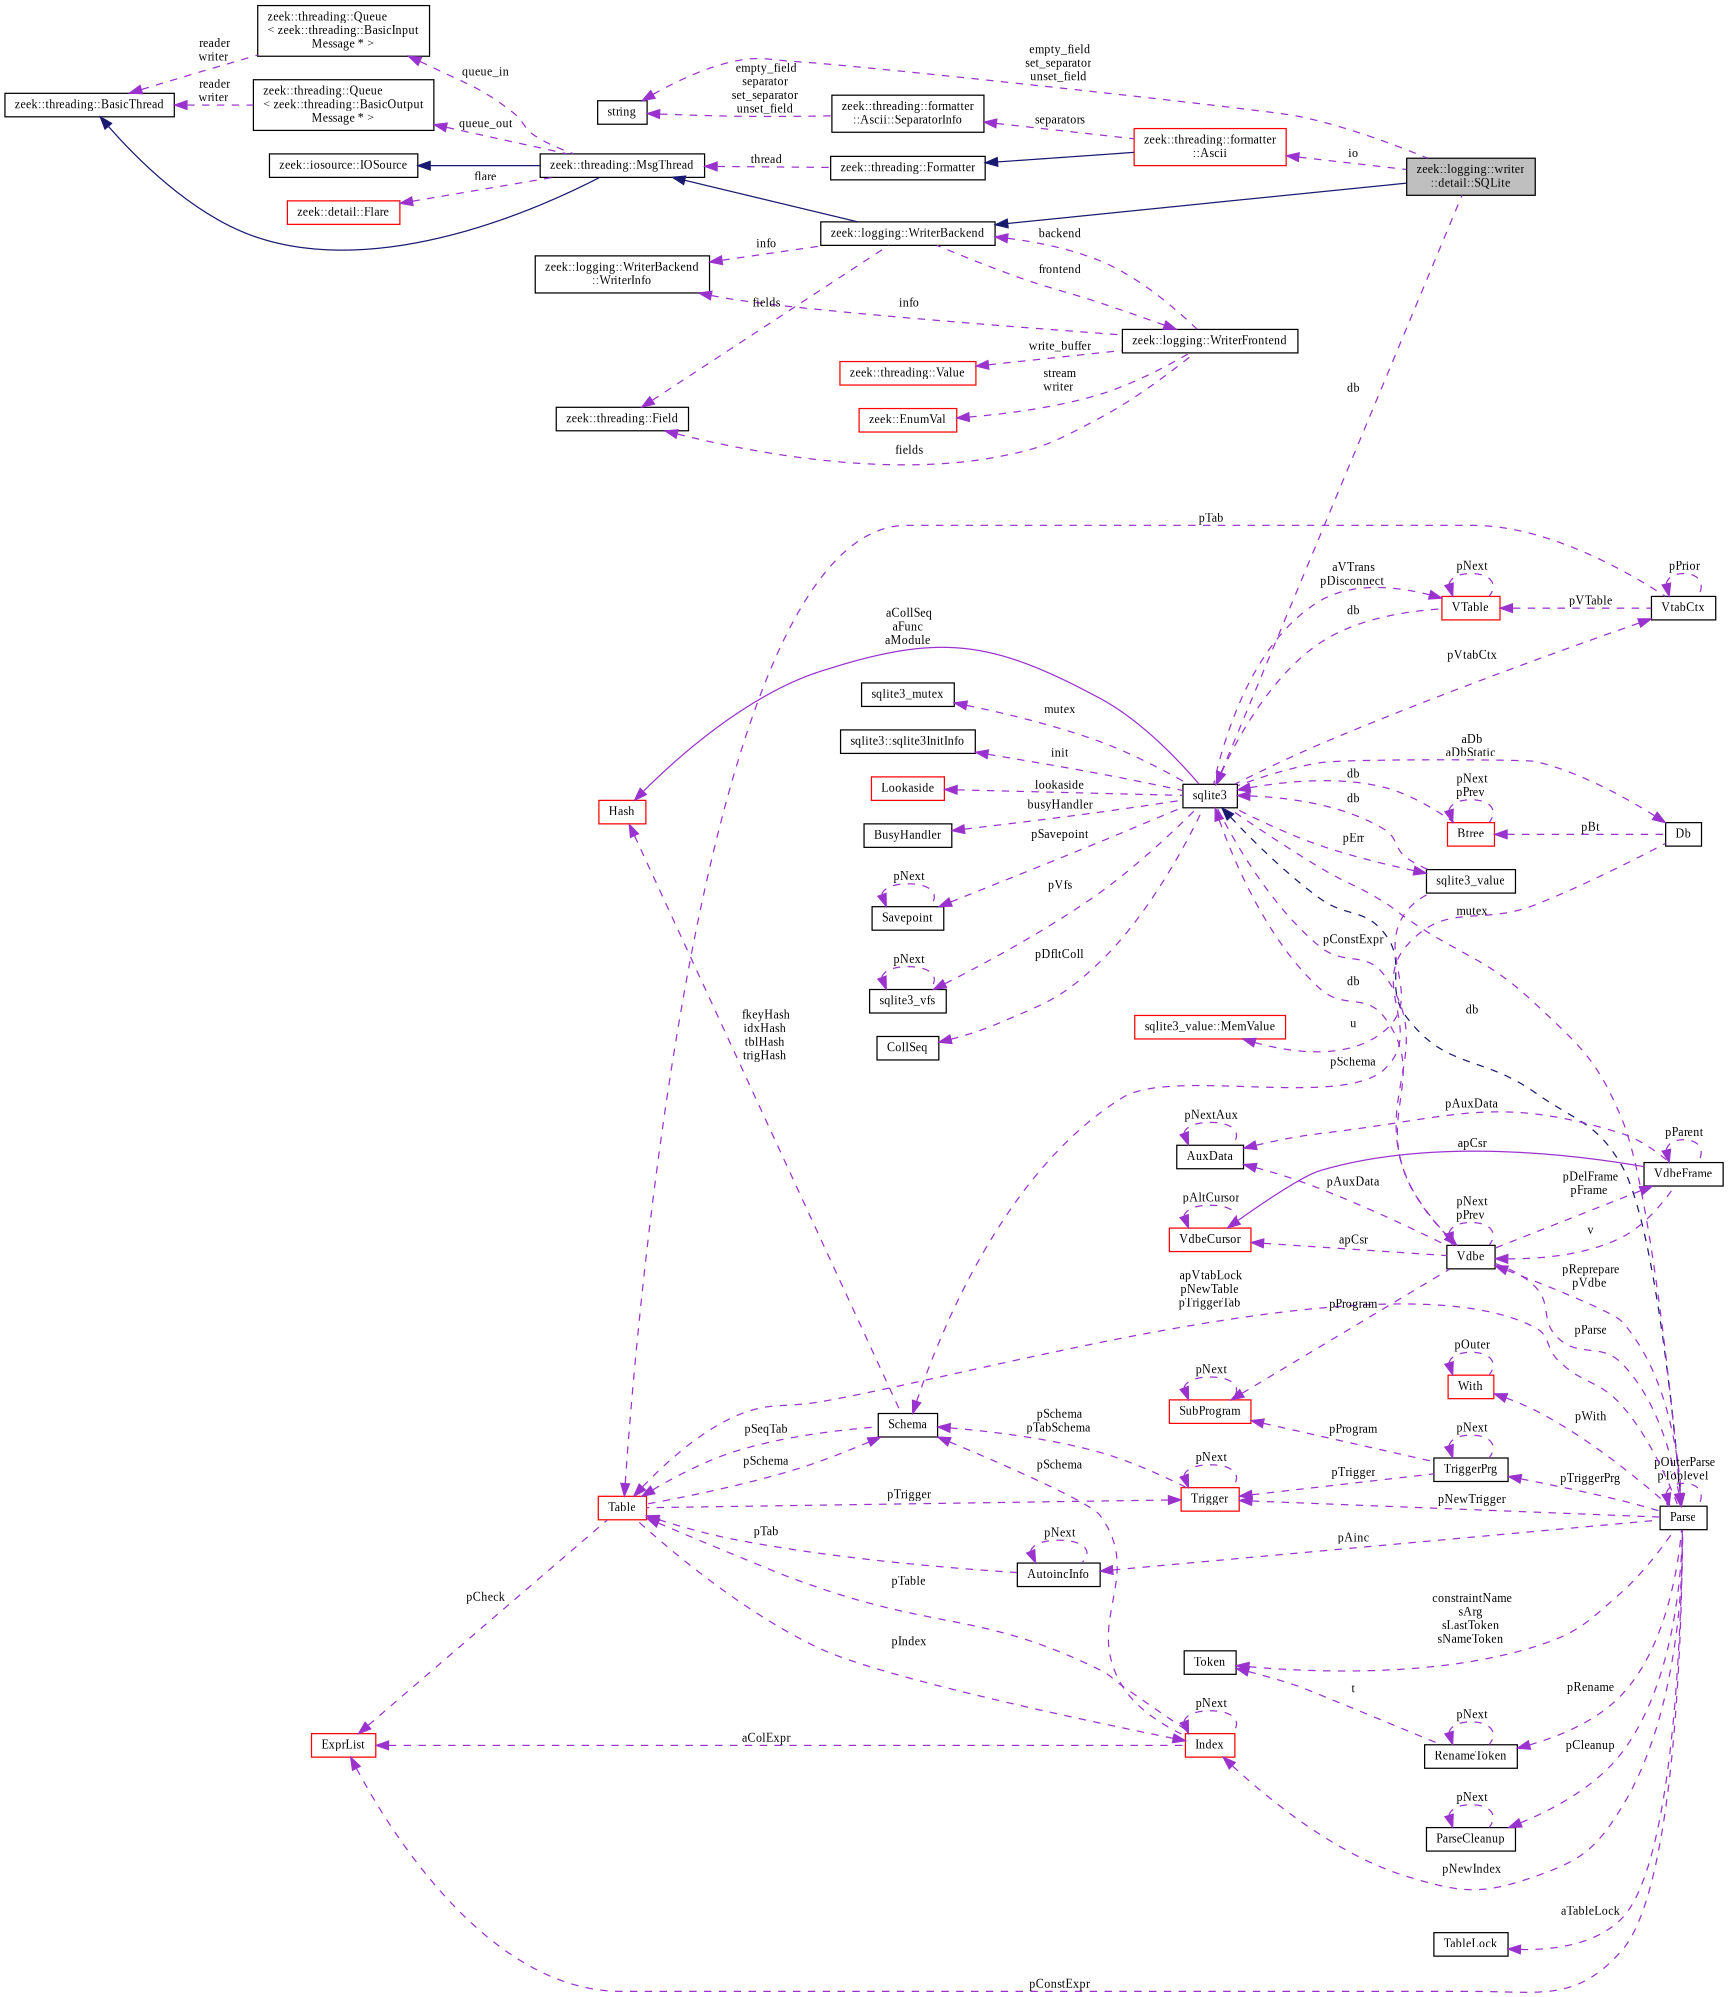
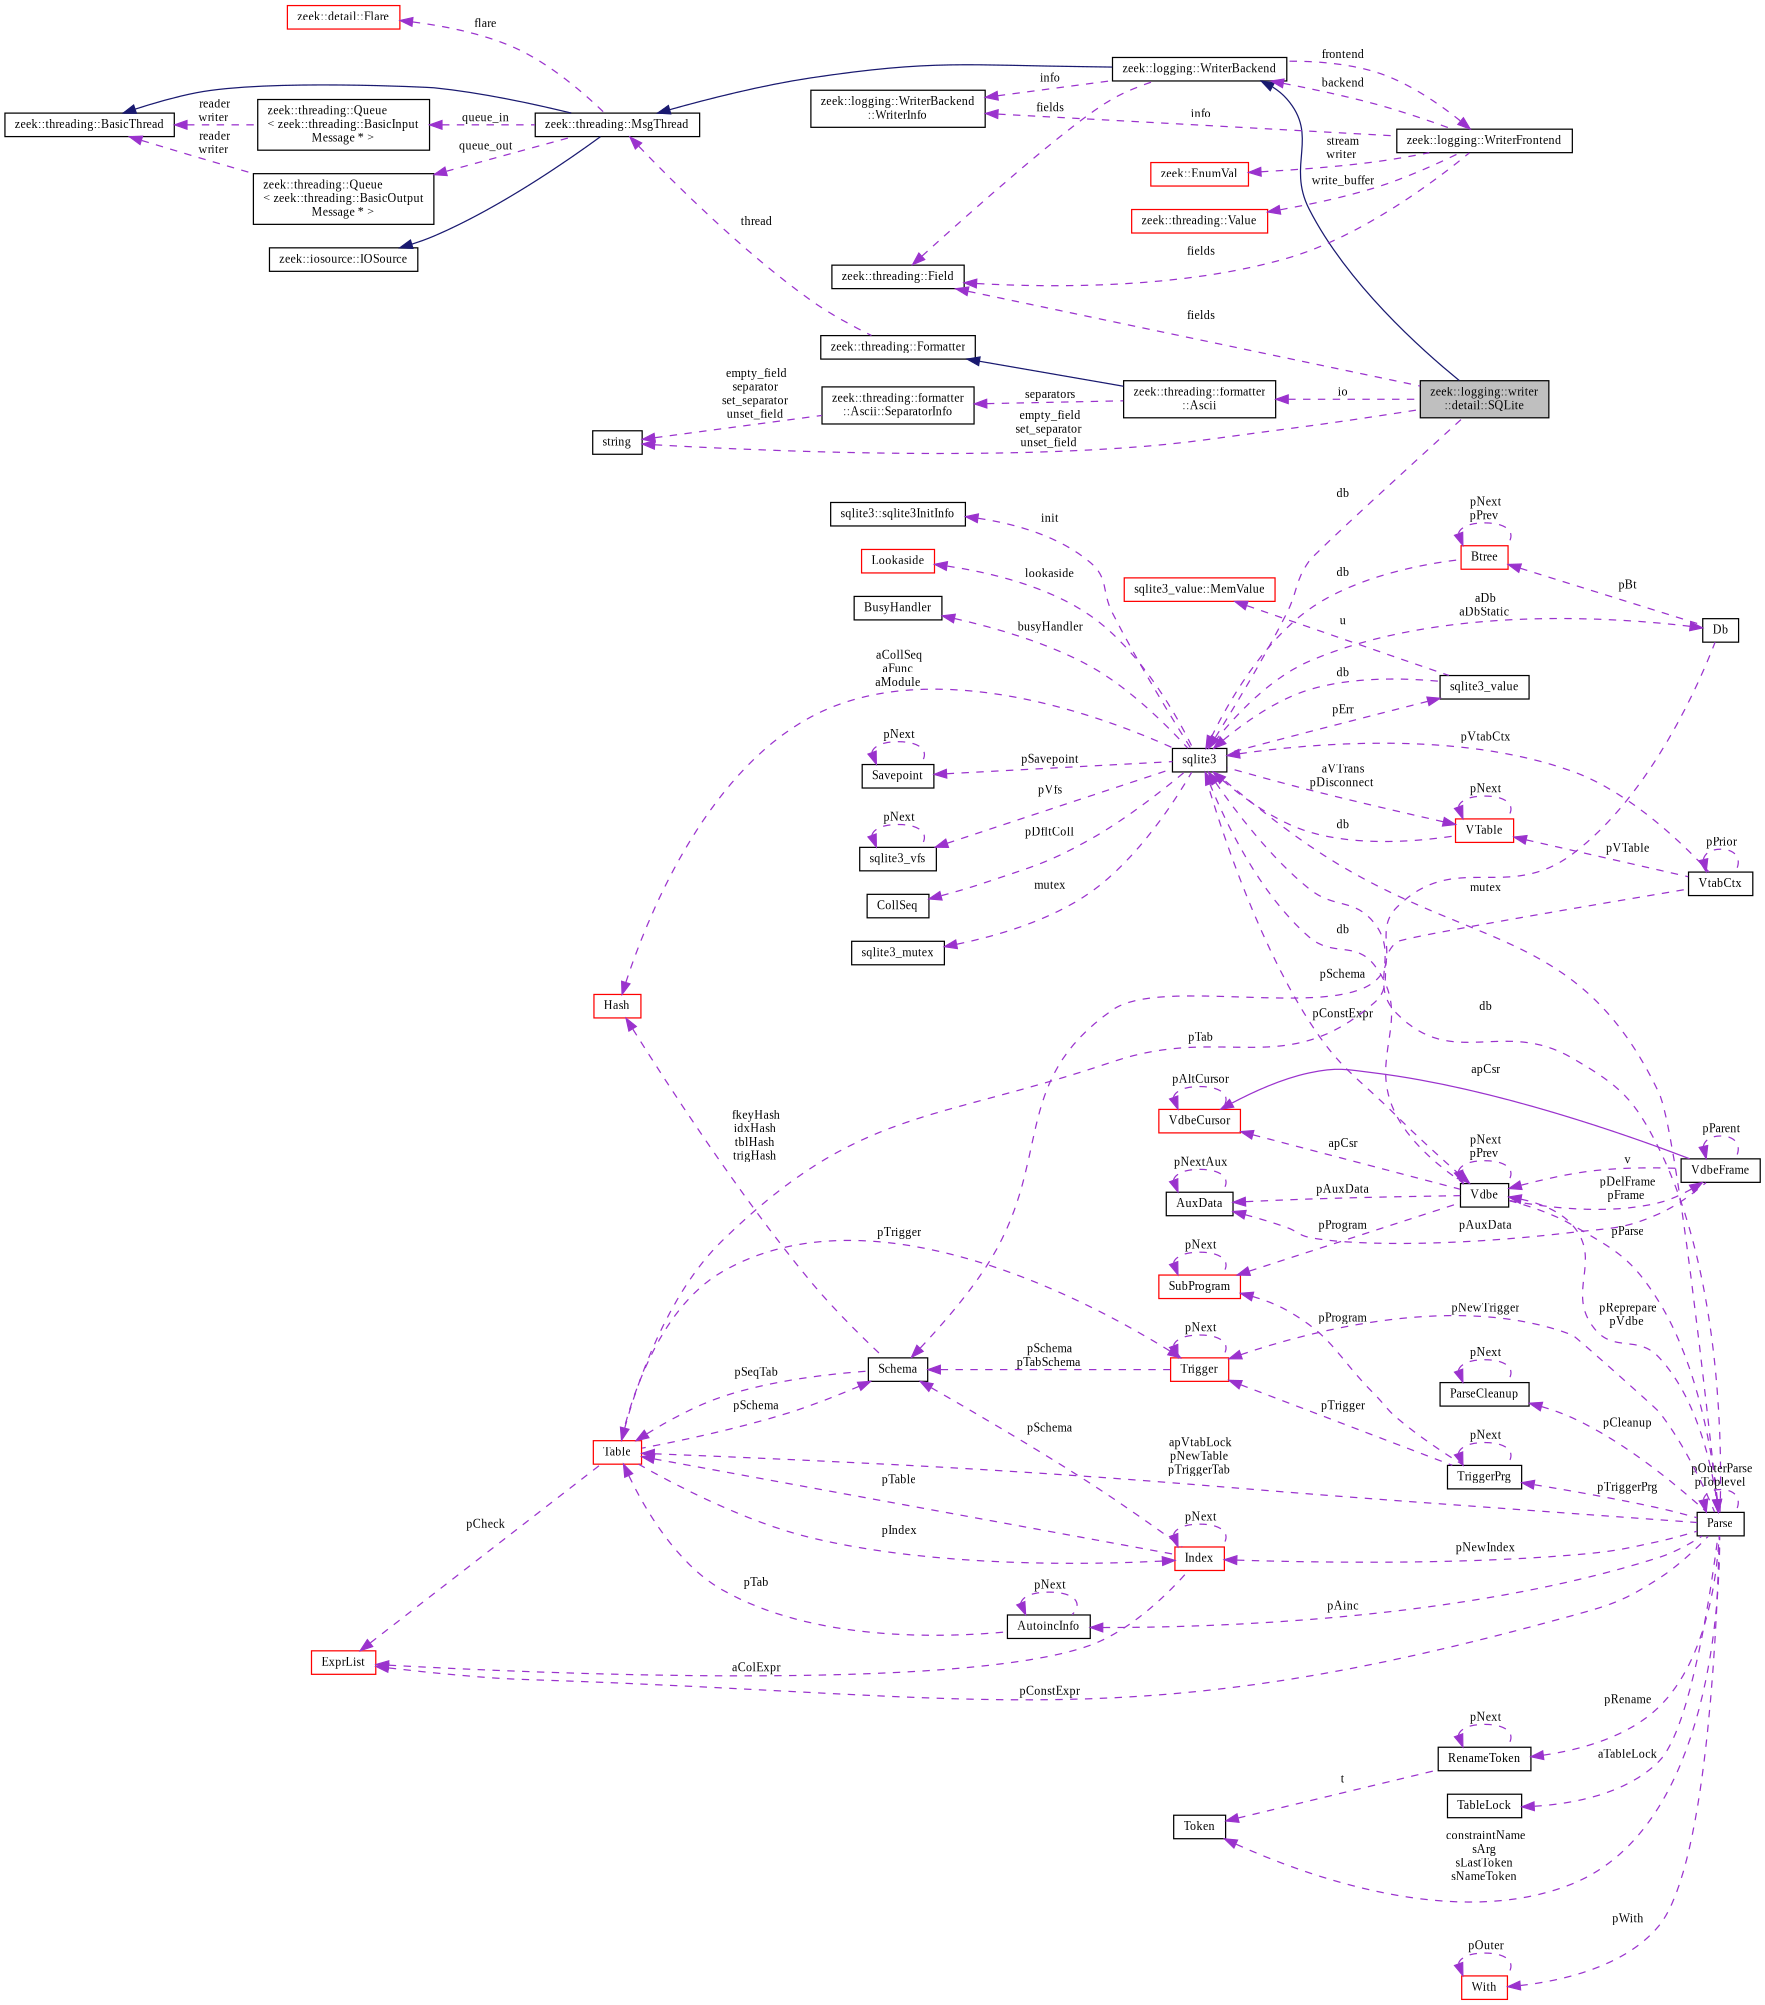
node "zeek::threading::formatter ::Ascii": color red -> black
edge "zeek::logging::writer ::detail::SQLite" -> "zeek::threading::Field": added, label "fields"
edge "sqlite3" -> "Hash": style solid -> dashed
edge "sqlite3" -> "VtabCtx": reversed
edge "Parse" -> "sqlite3": color midnightblue -> darkorchid3
